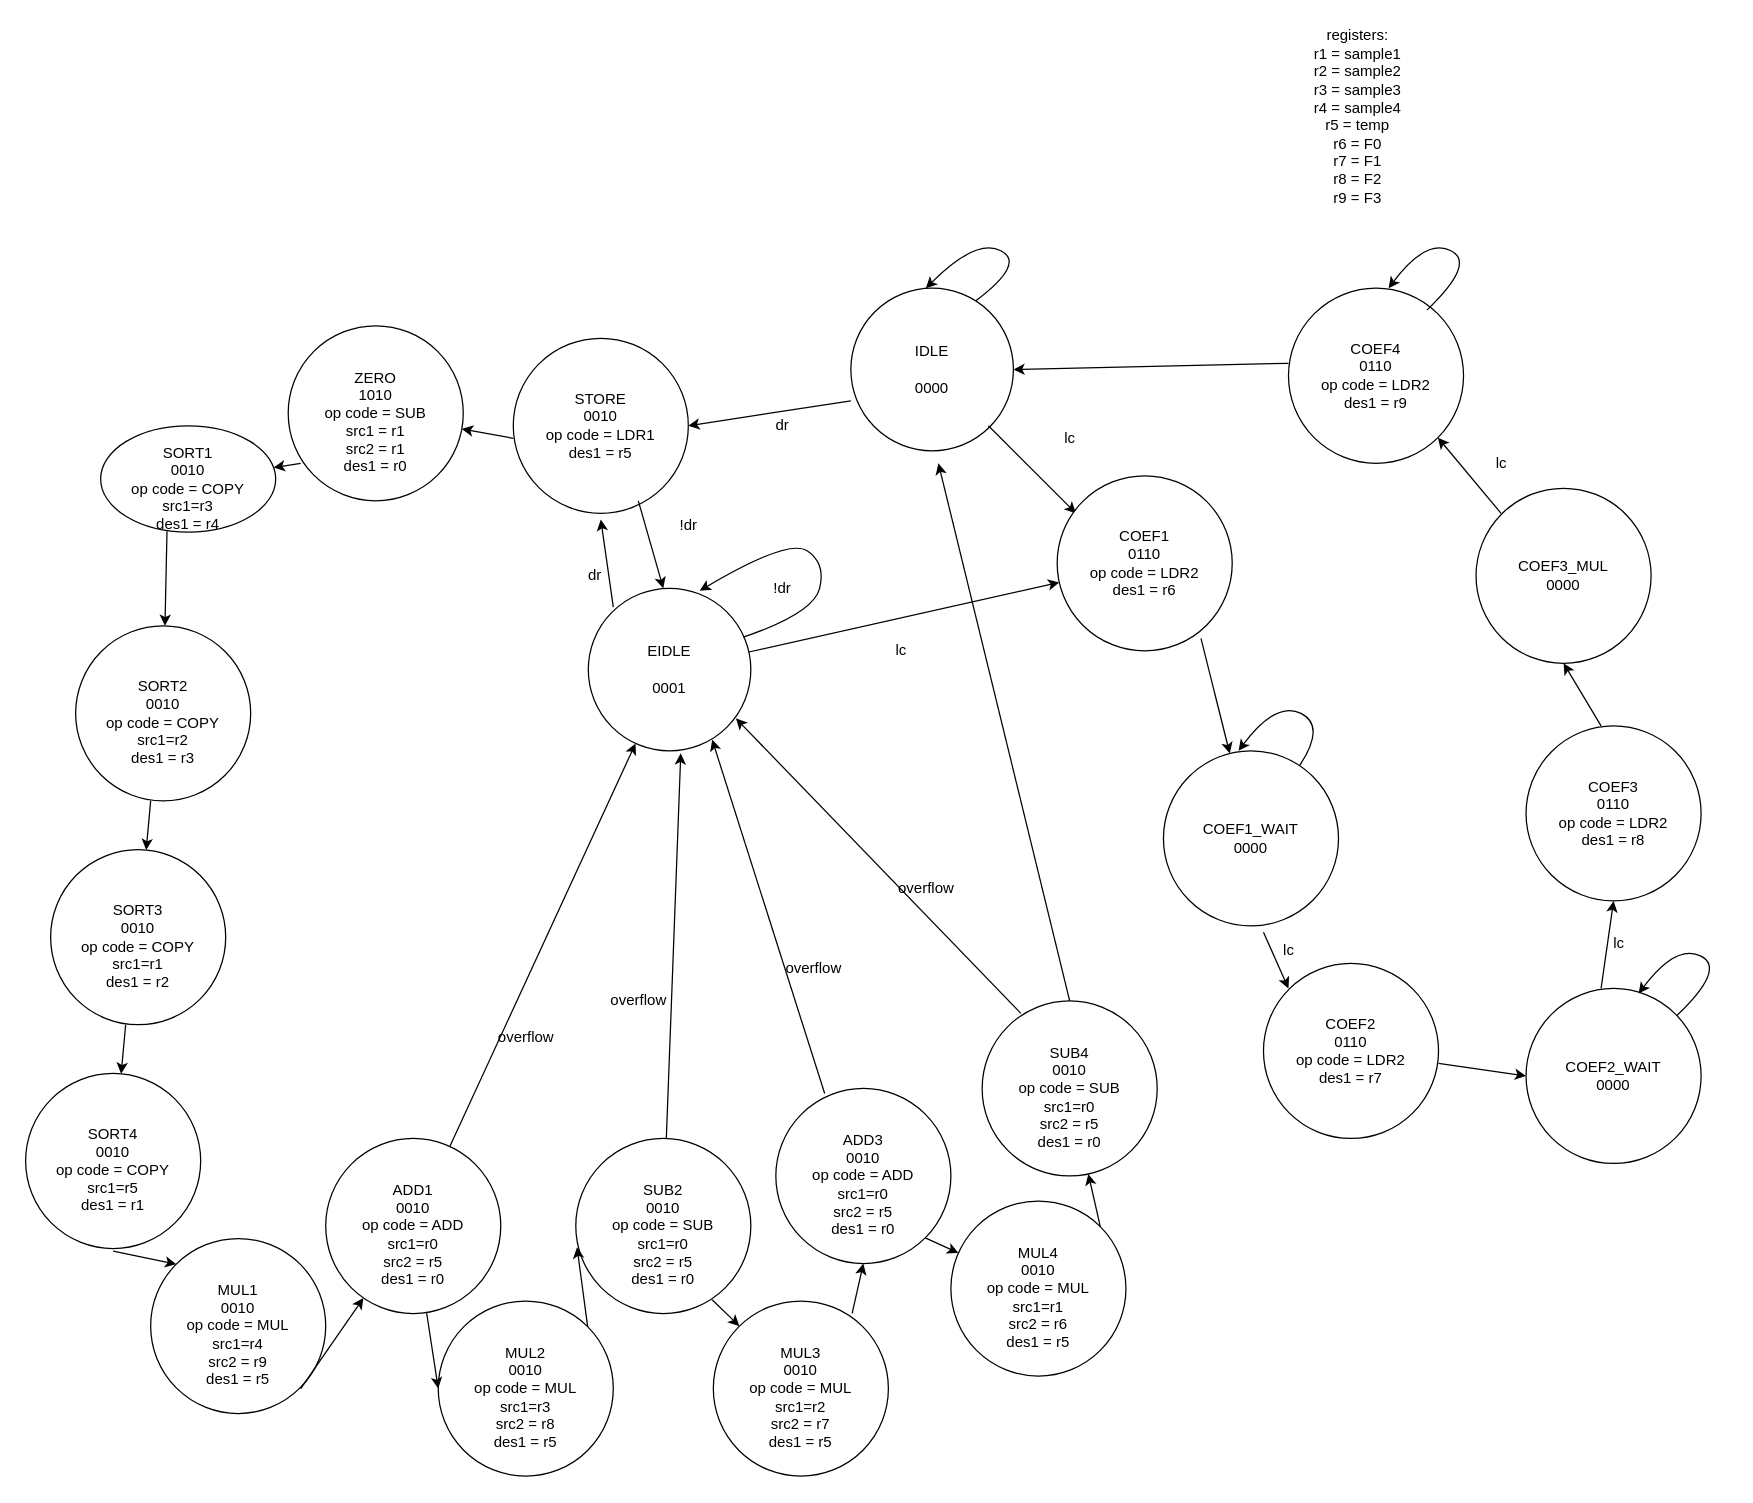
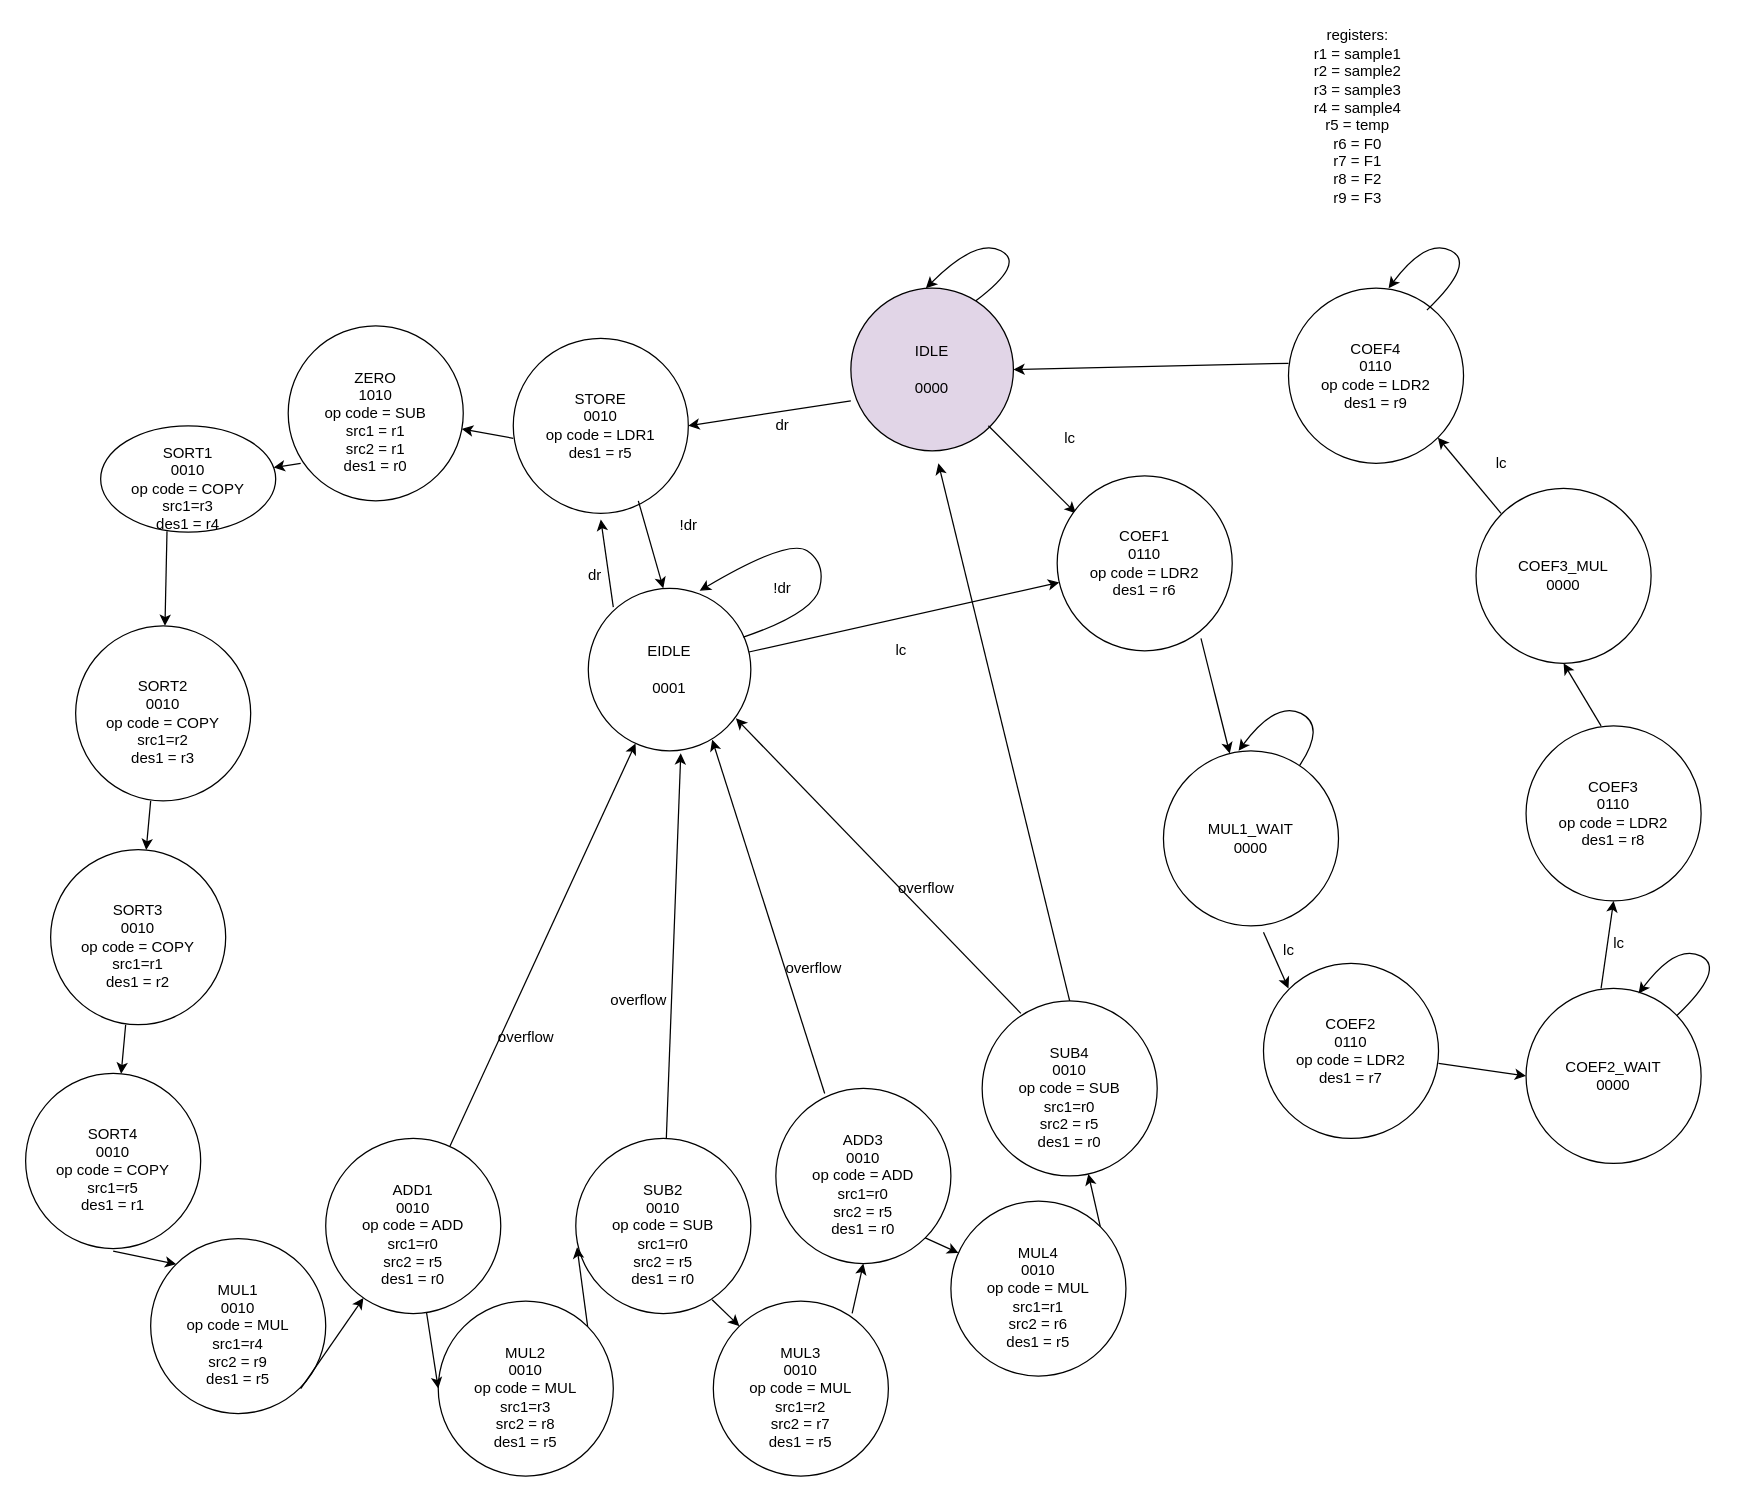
node "IDLE 0000": fillcolor #ffffff -> #e1d5e7
node "COEF1_WAIT 0000": label "COEF1_WAIT 0000" -> "MUL1_WAIT 0000"
